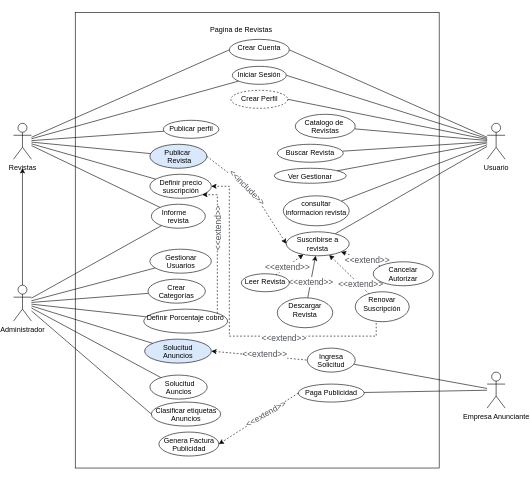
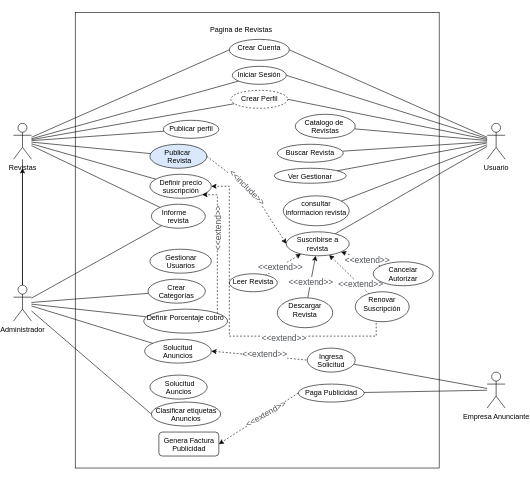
edge "Crear Perfil" -- "Revistas": added
node "Leer Revista": moved (266, 283) -> (254, 283)
edge "Gestionar Usuarios" -- "Administrador": removed
edge "Administrador" -- "Solucitud Auncios": now "Administrador" -- "Revistas"
node "Solucitud Anuncios": fillcolor #dae8fc -> #ffffff
node "Genera Factura Publicidad": shape ellipse -> rounded rectangle
